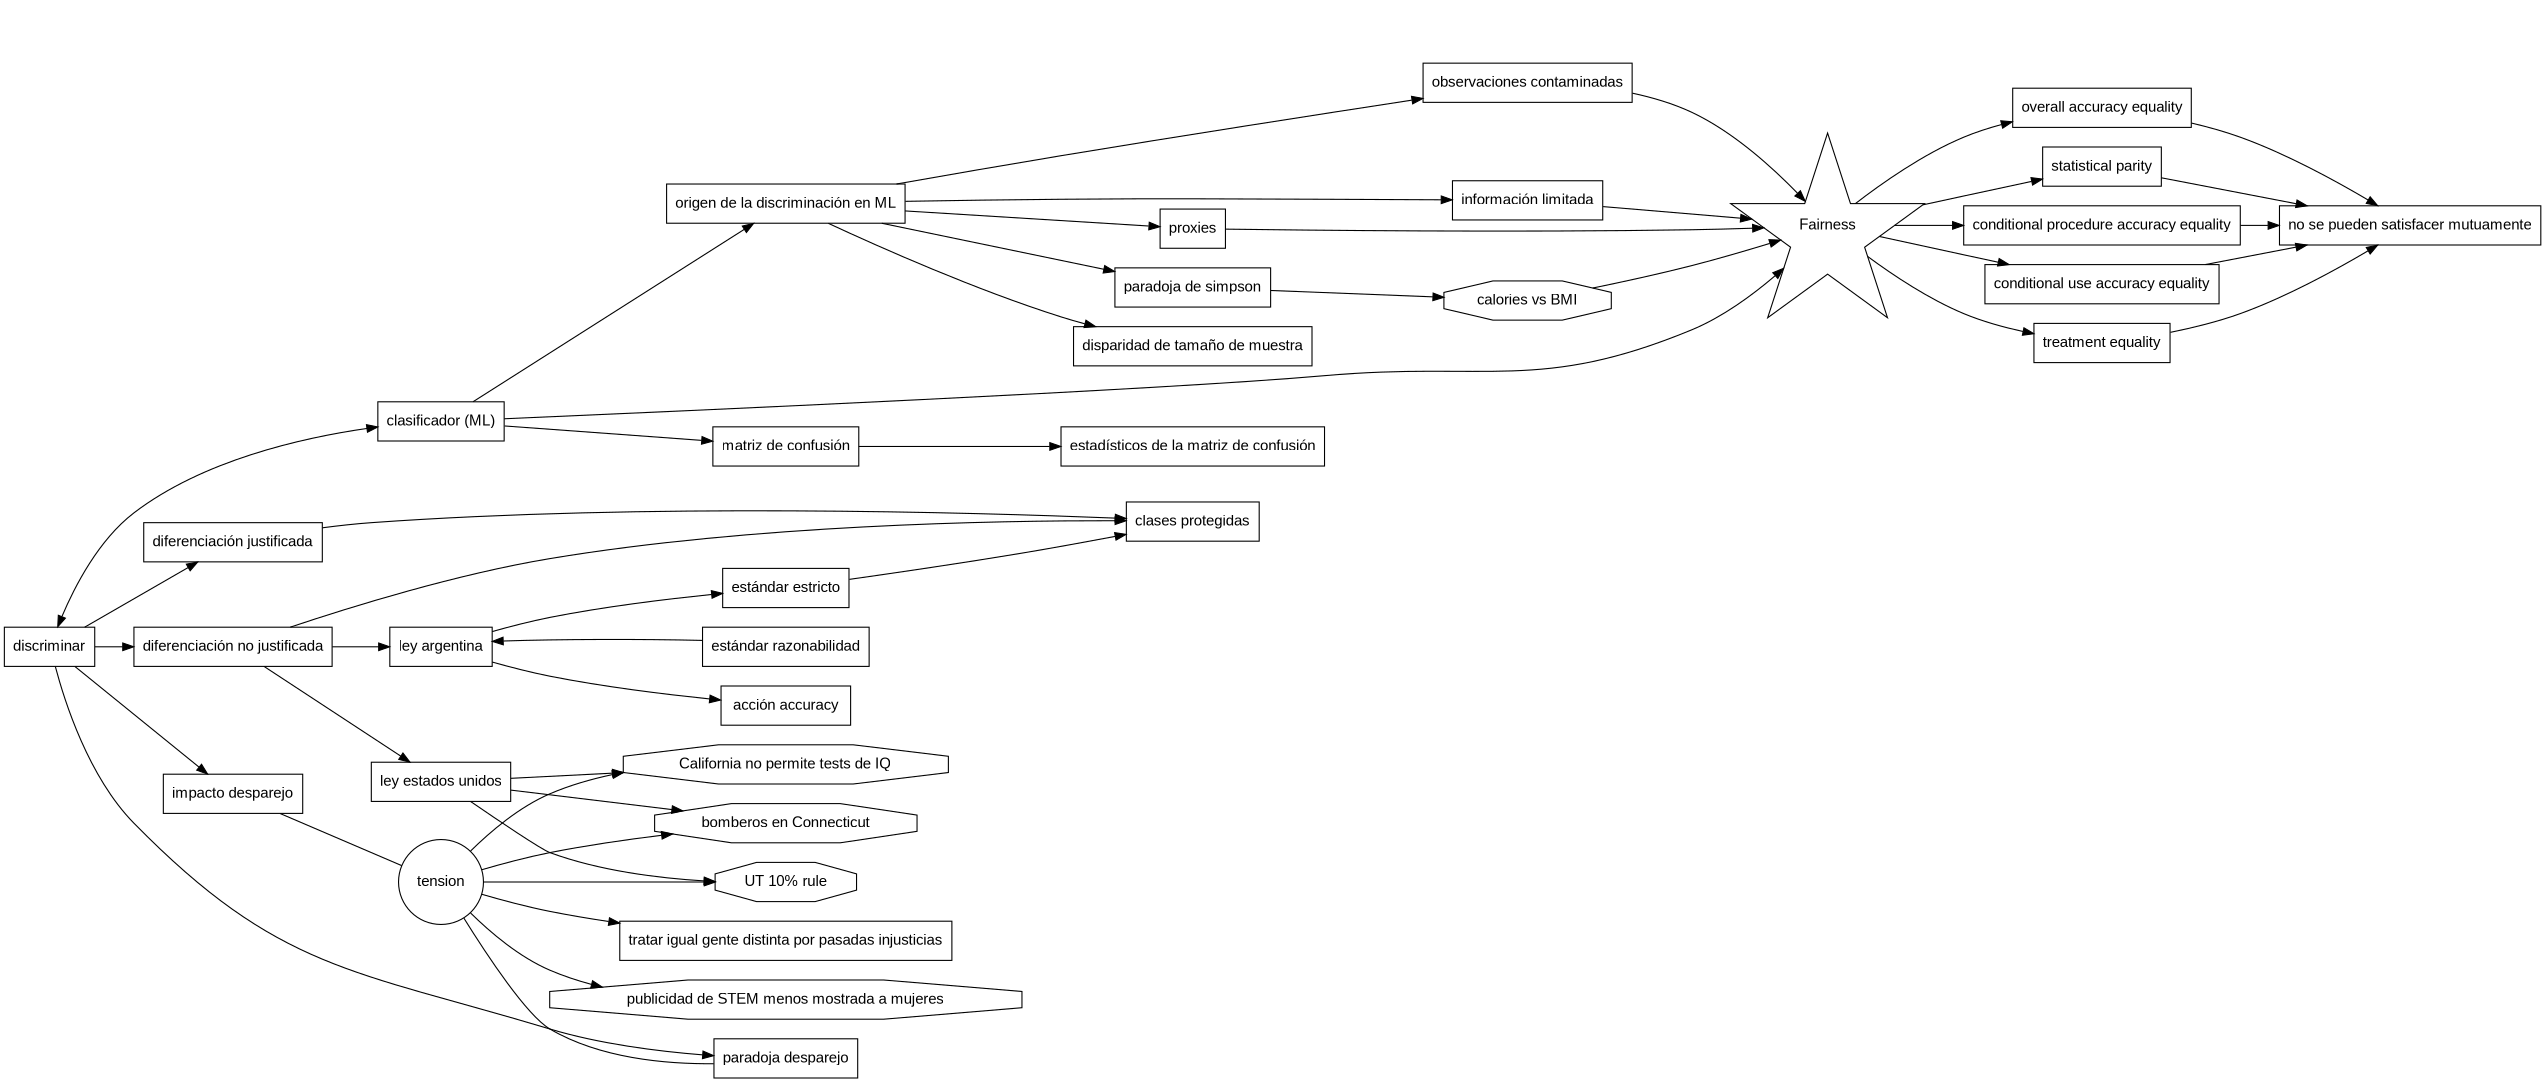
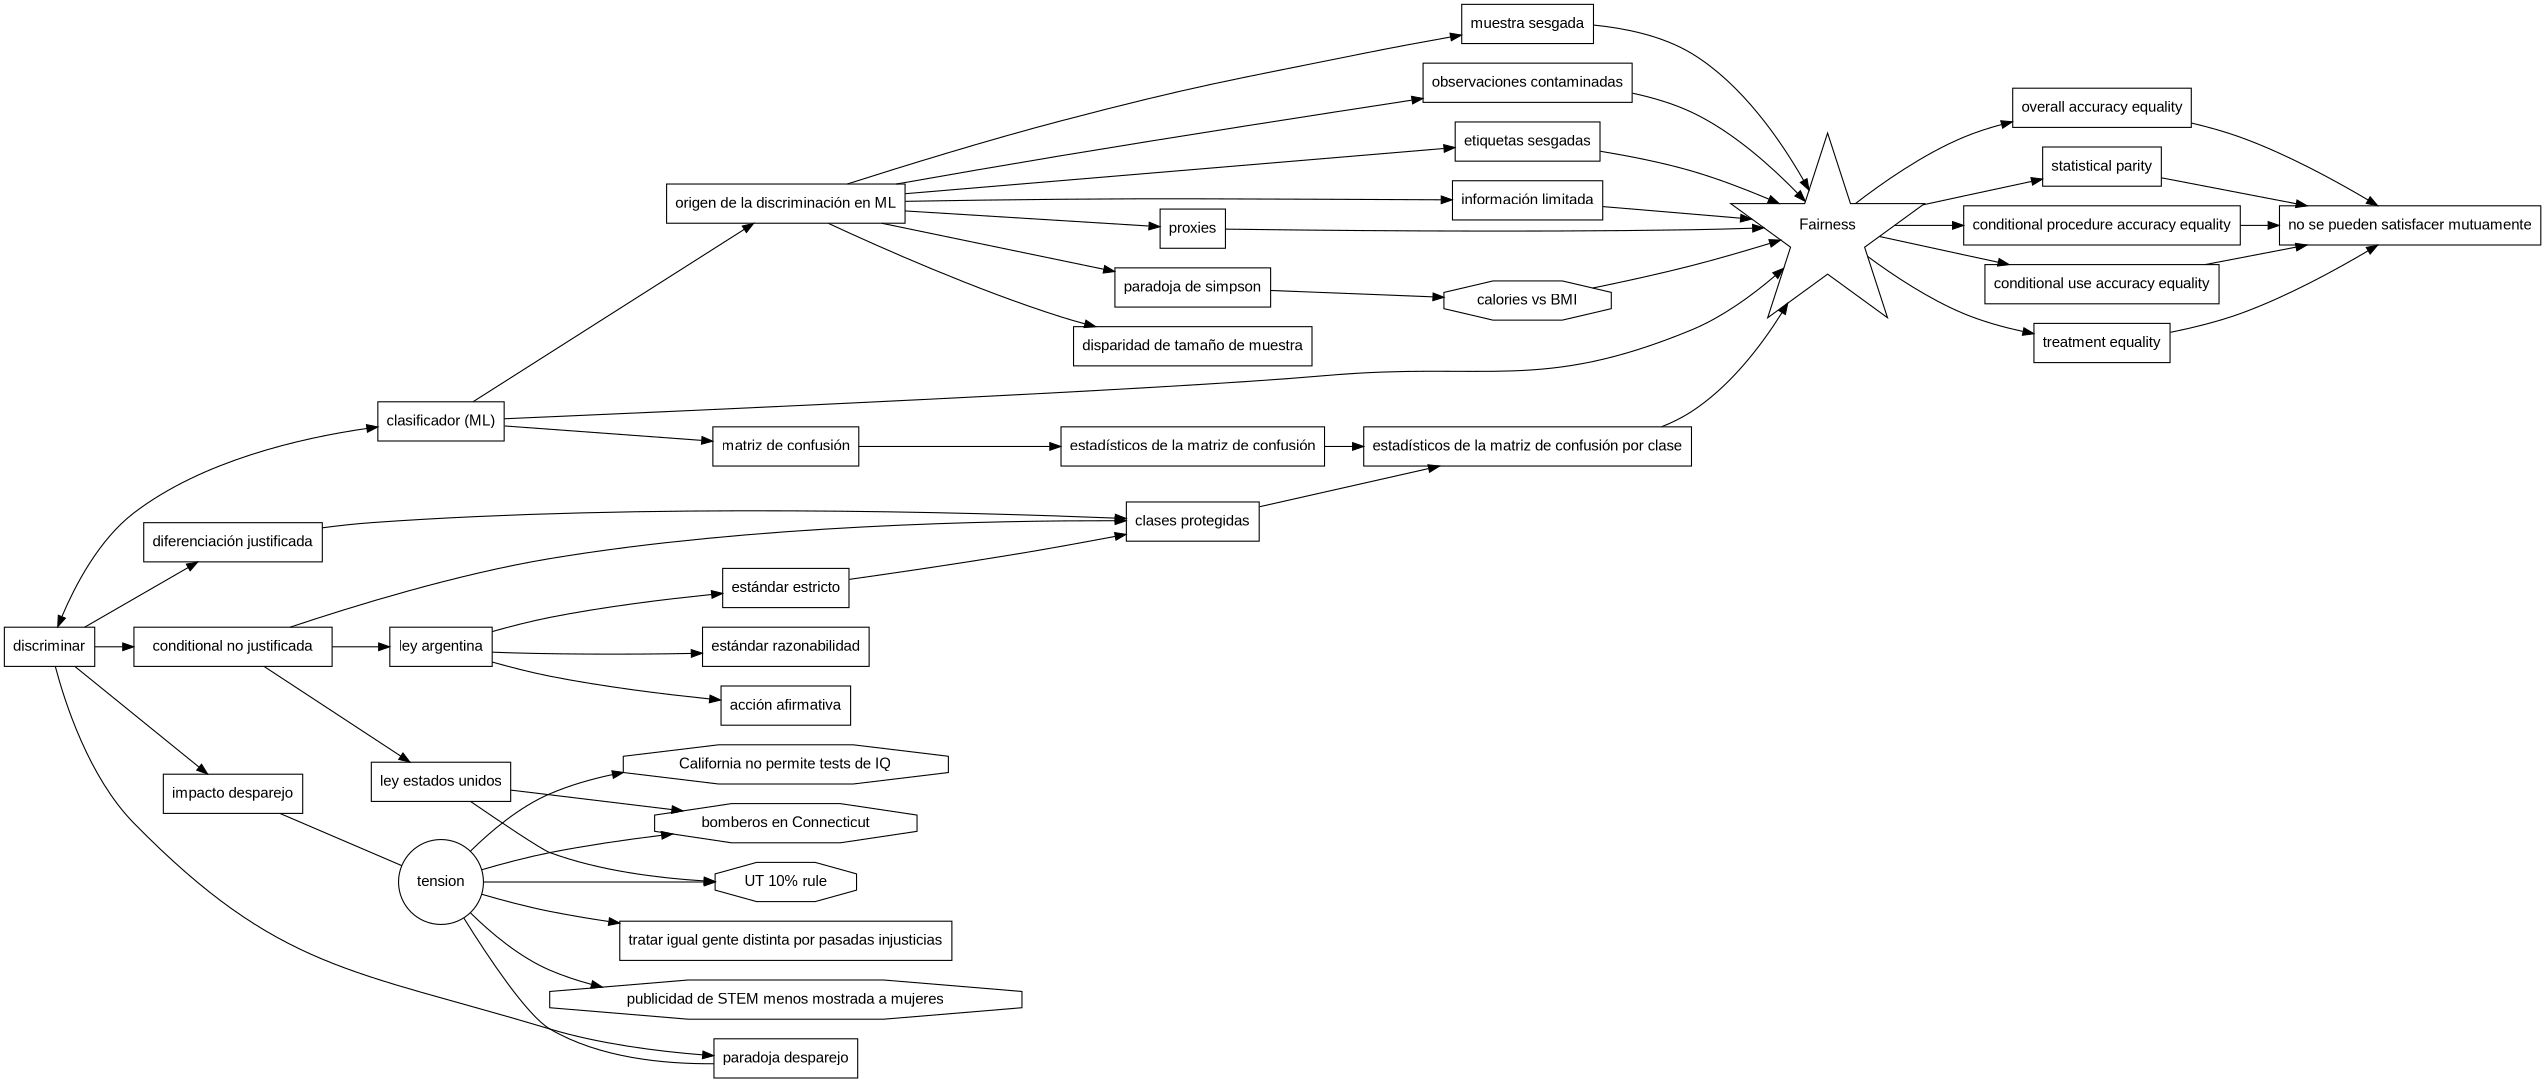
node "muestra sesgada": added
node "etiquetas sesgadas": added
node "estadísticos de la matriz de confusión por clase": added
edge "estándar razonabilidad" -> "ley argentina": reversed
node "diferenciación no justificada": label "diferenciación no justificada" -> "conditional no justificada"
node "acción accuracy": label "acción accuracy" -> "acción afirmativa"
edge "ley estados unidos" -> "California no permite tests de IQ": removed
